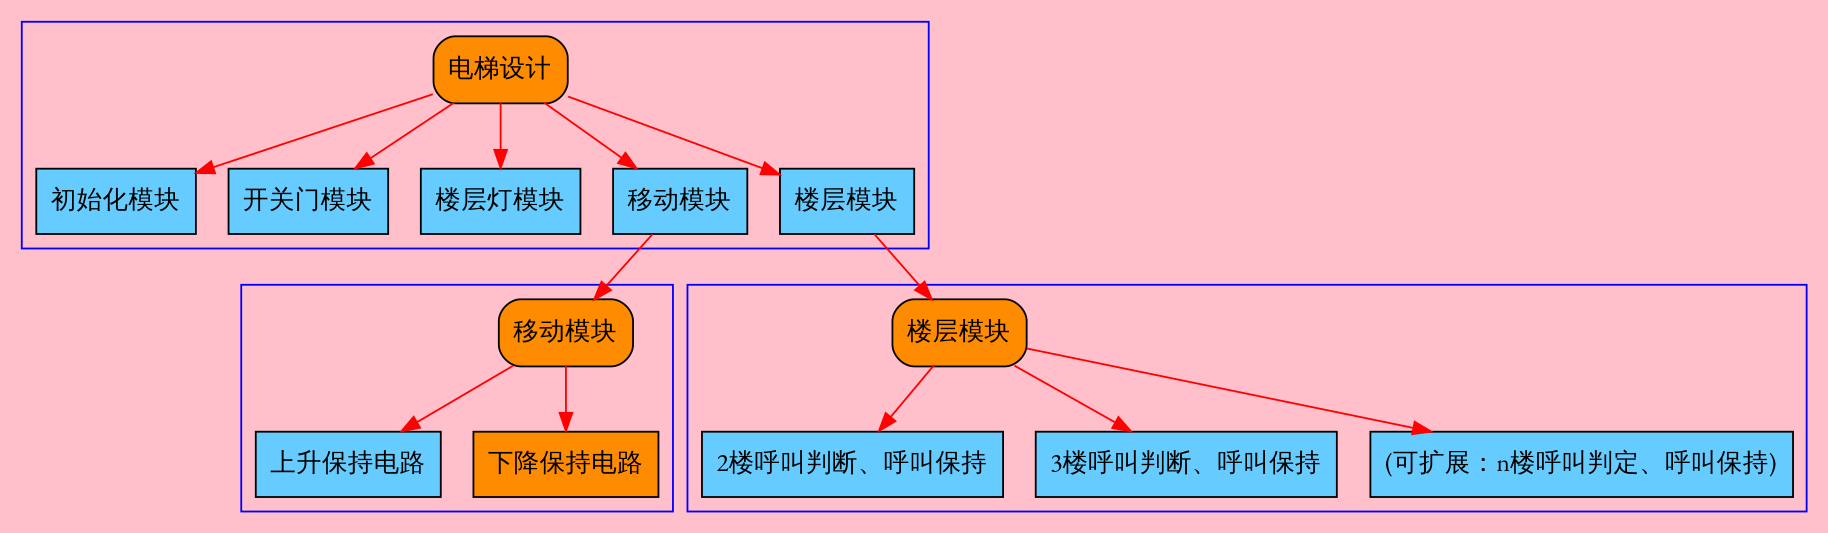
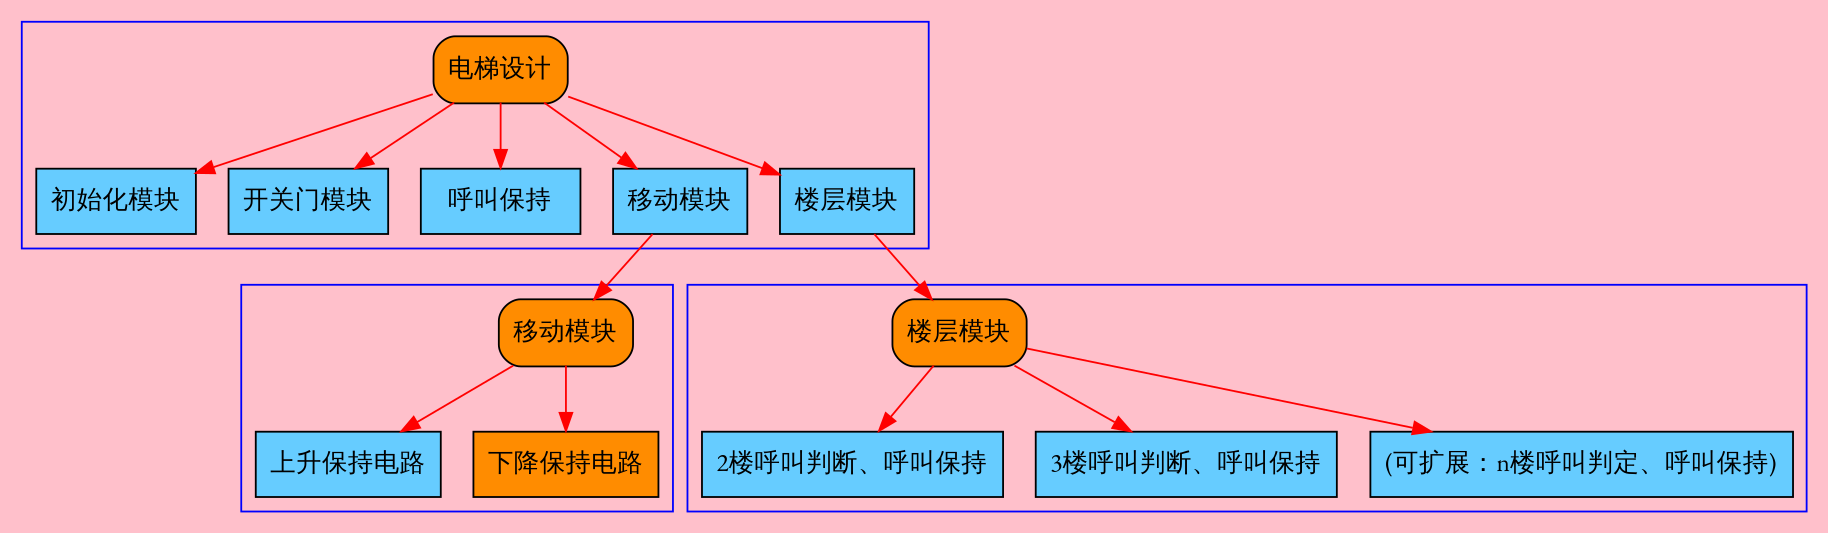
node "楼层灯模块": label "楼层灯模块" -> "呼叫保持"
